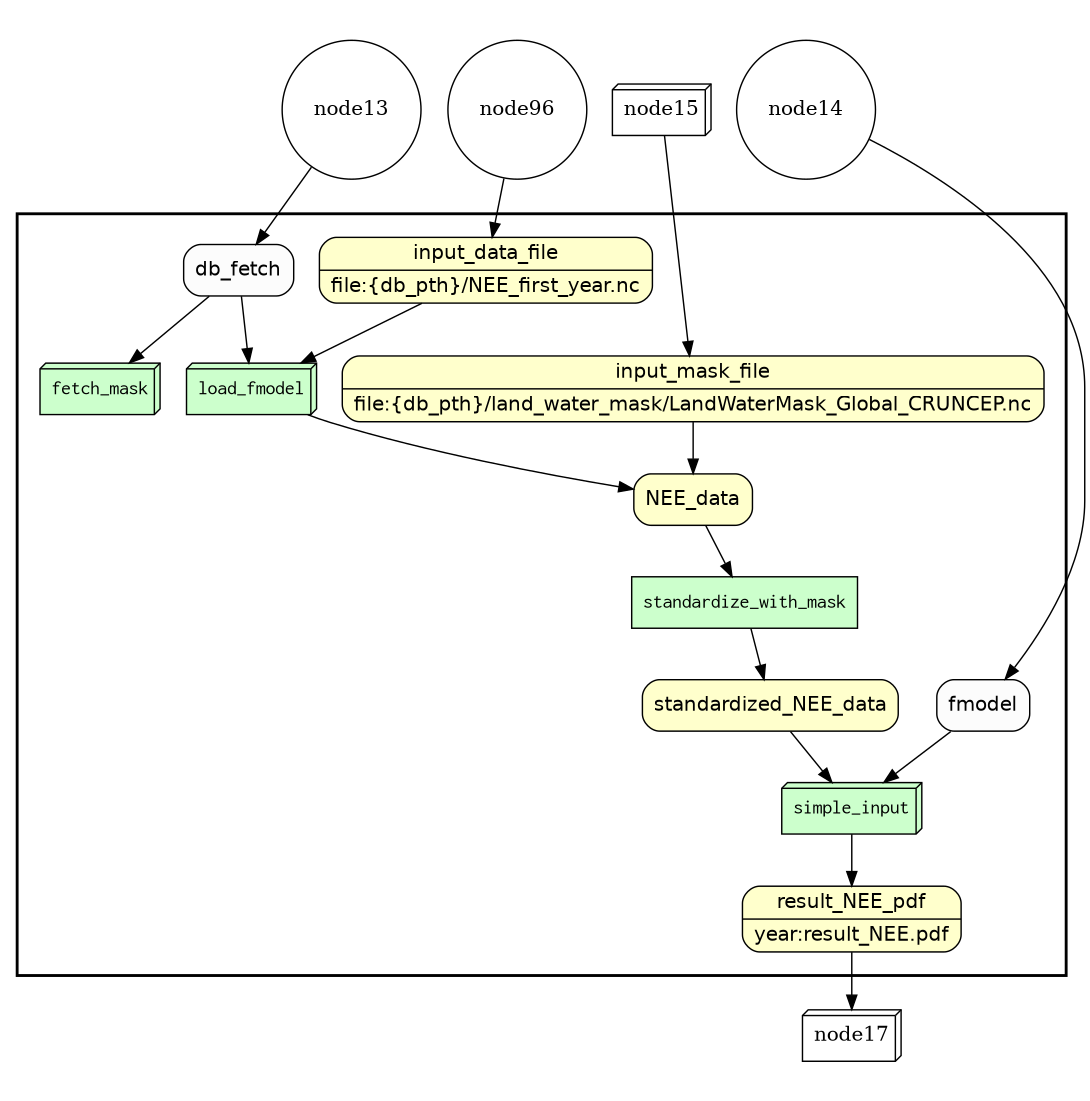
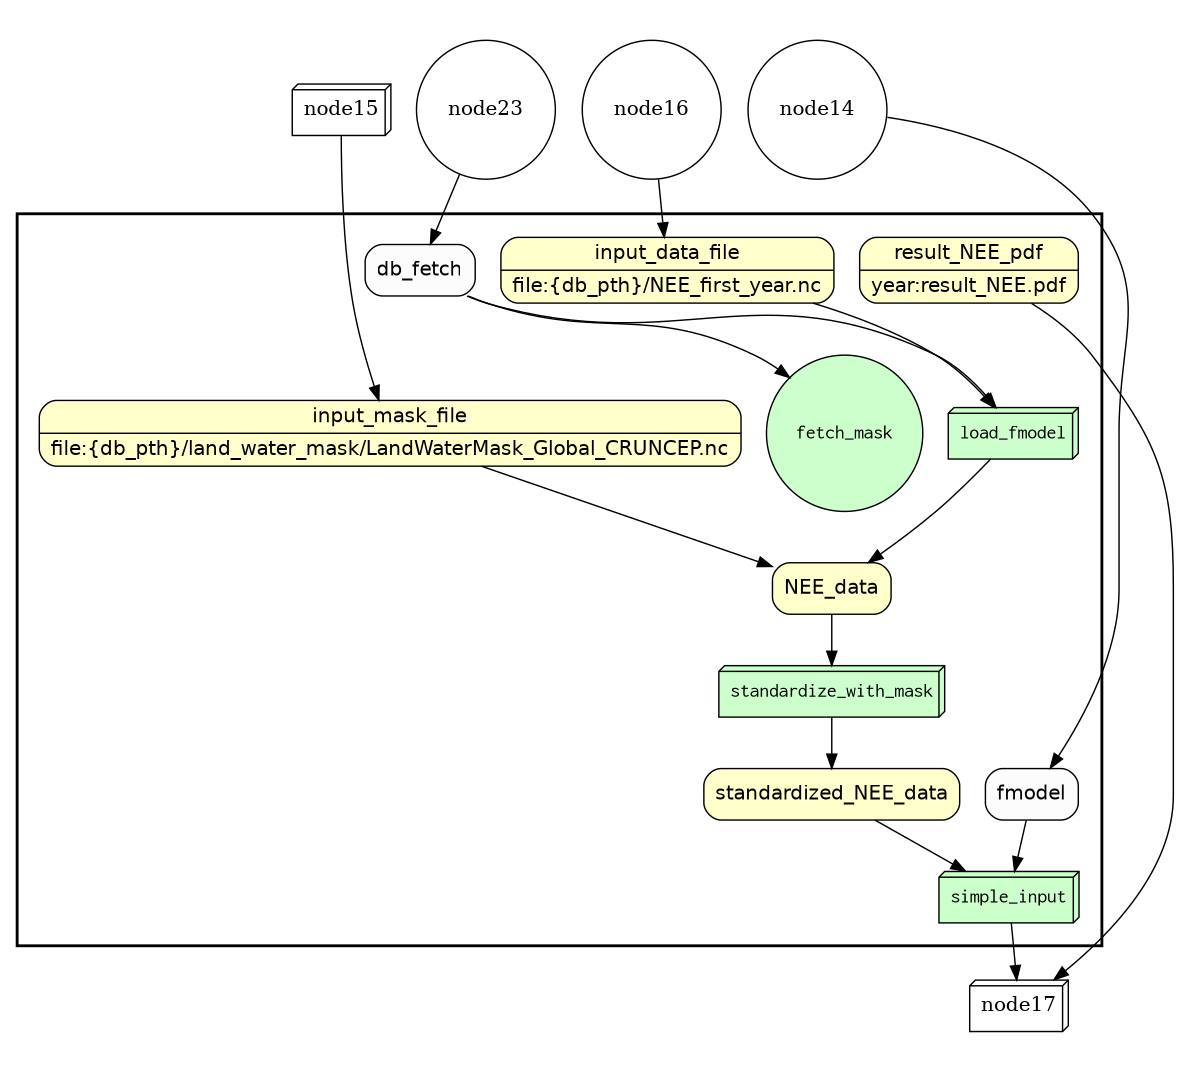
node "node13": label "node13" -> "node23"
node "node96": label "node96" -> "node16"
node "fetch_mask": shape box3d -> circle
node "standardize_with_mask": shape box -> box3d
edge "simple_input" -> "result_NEE_pdf": now "simple_input" -> "node17"
